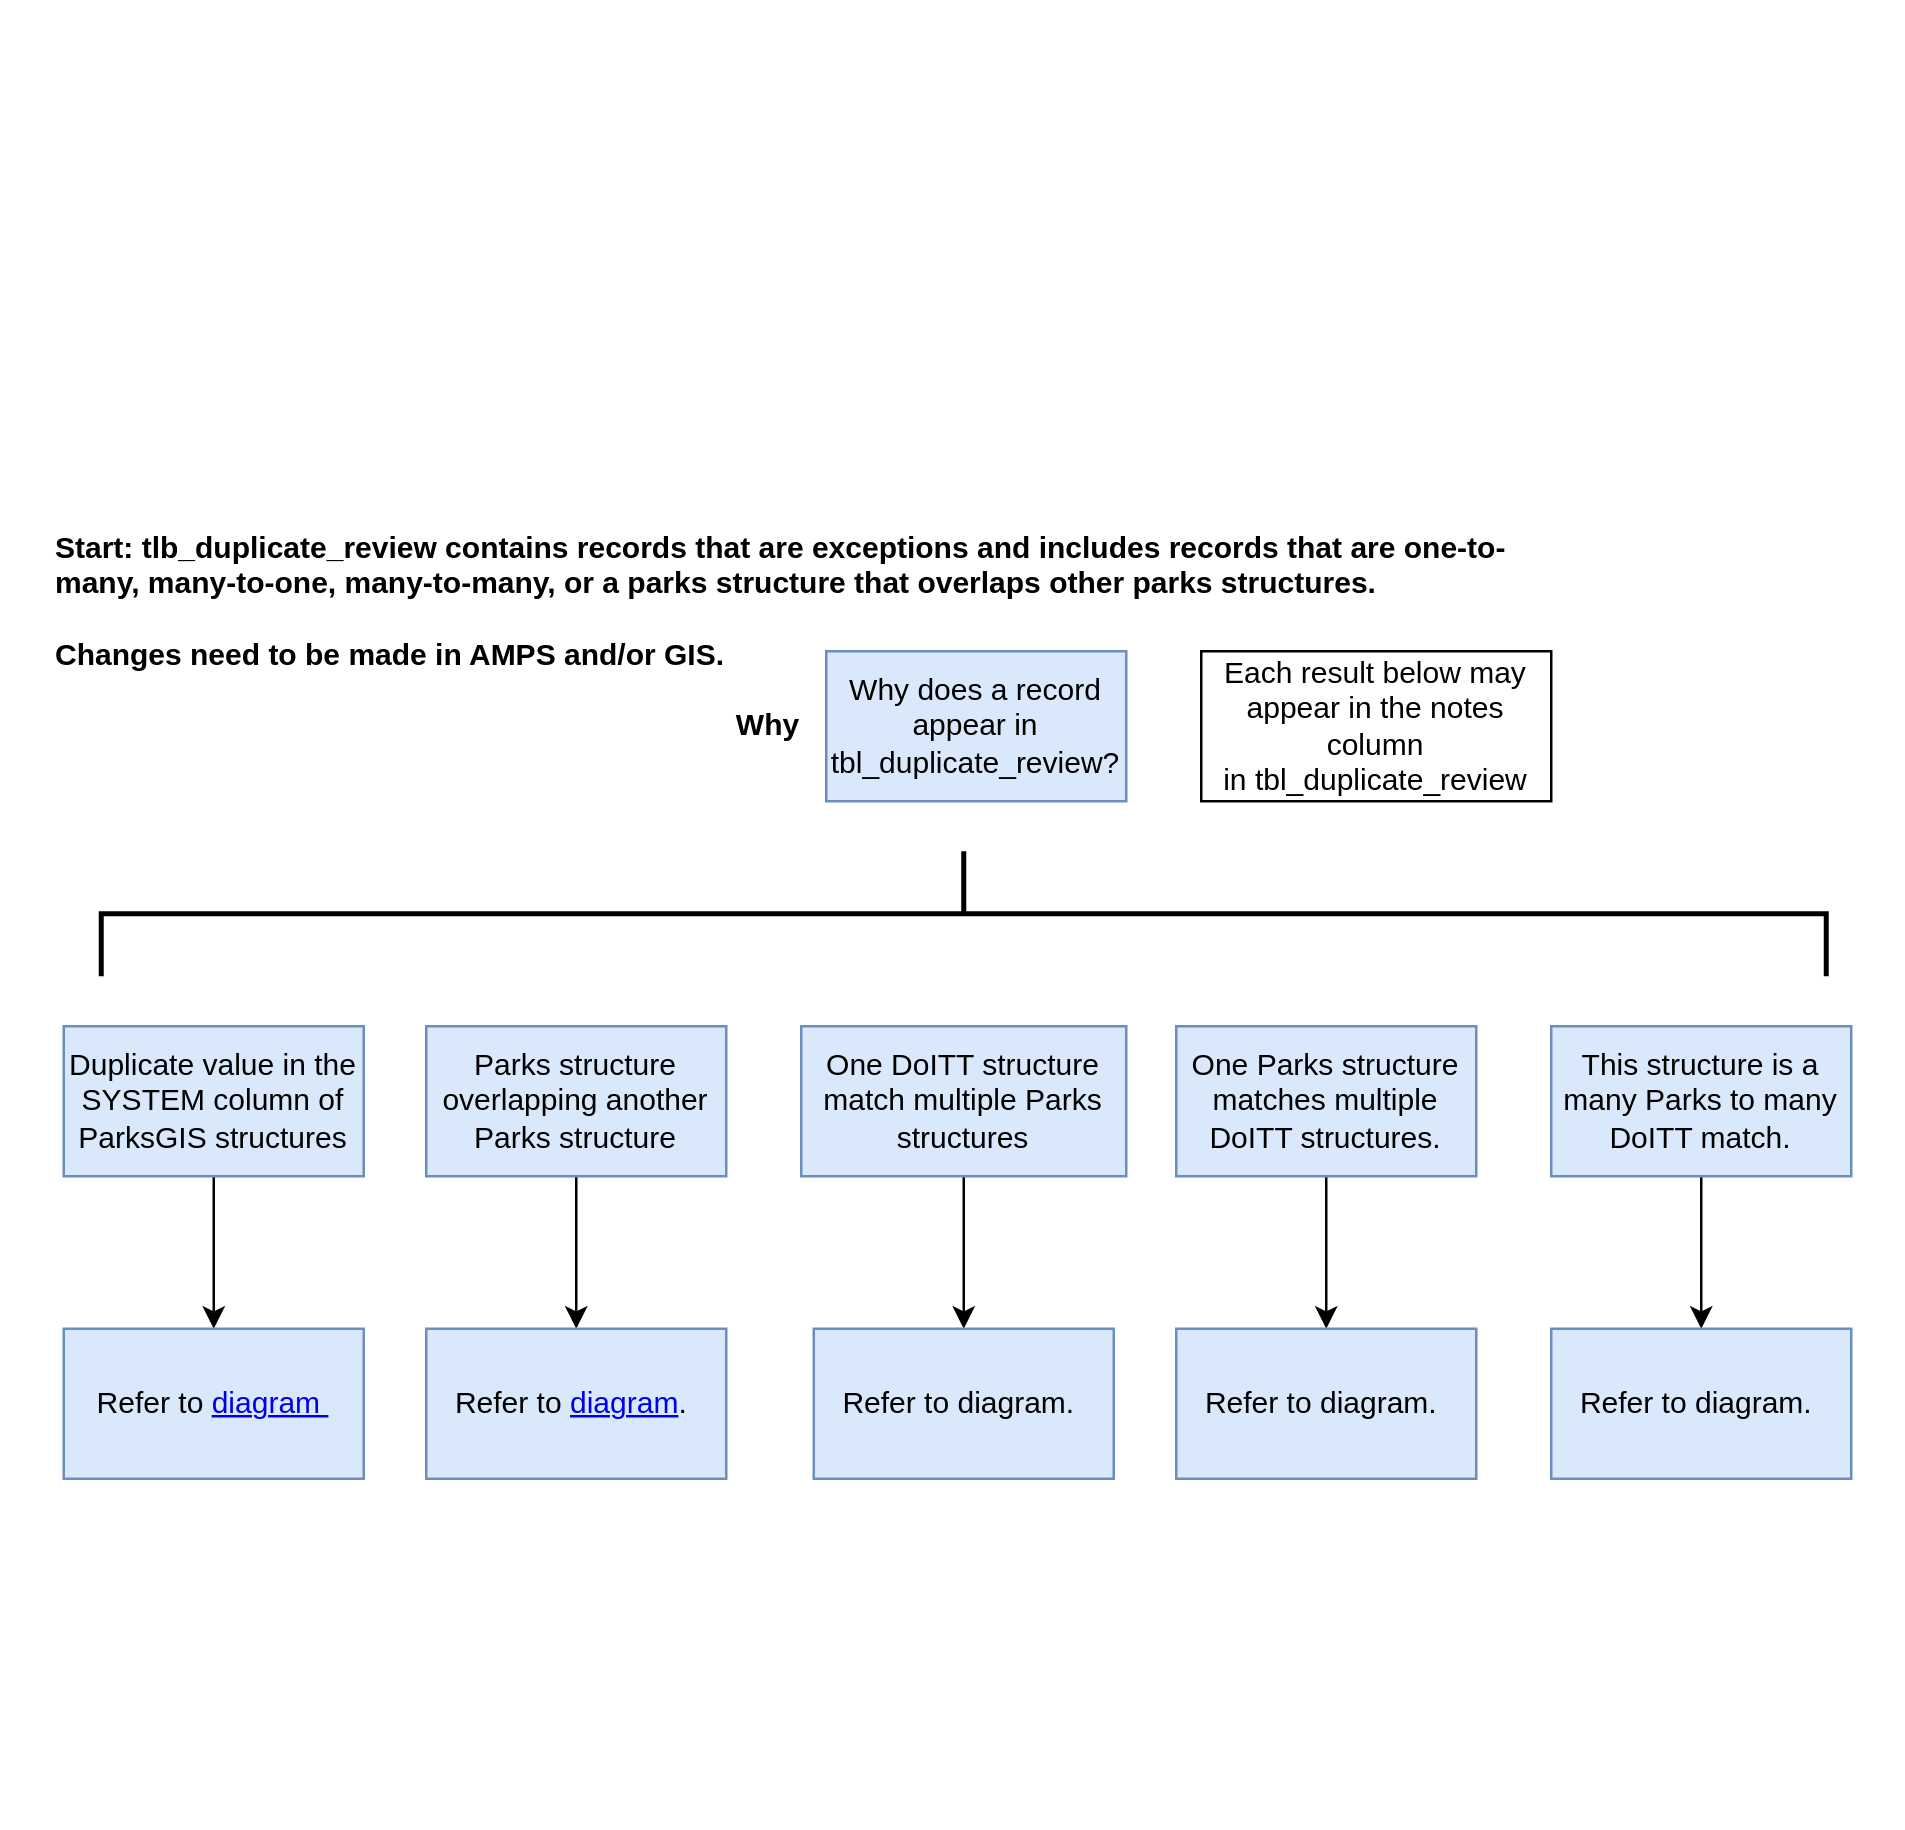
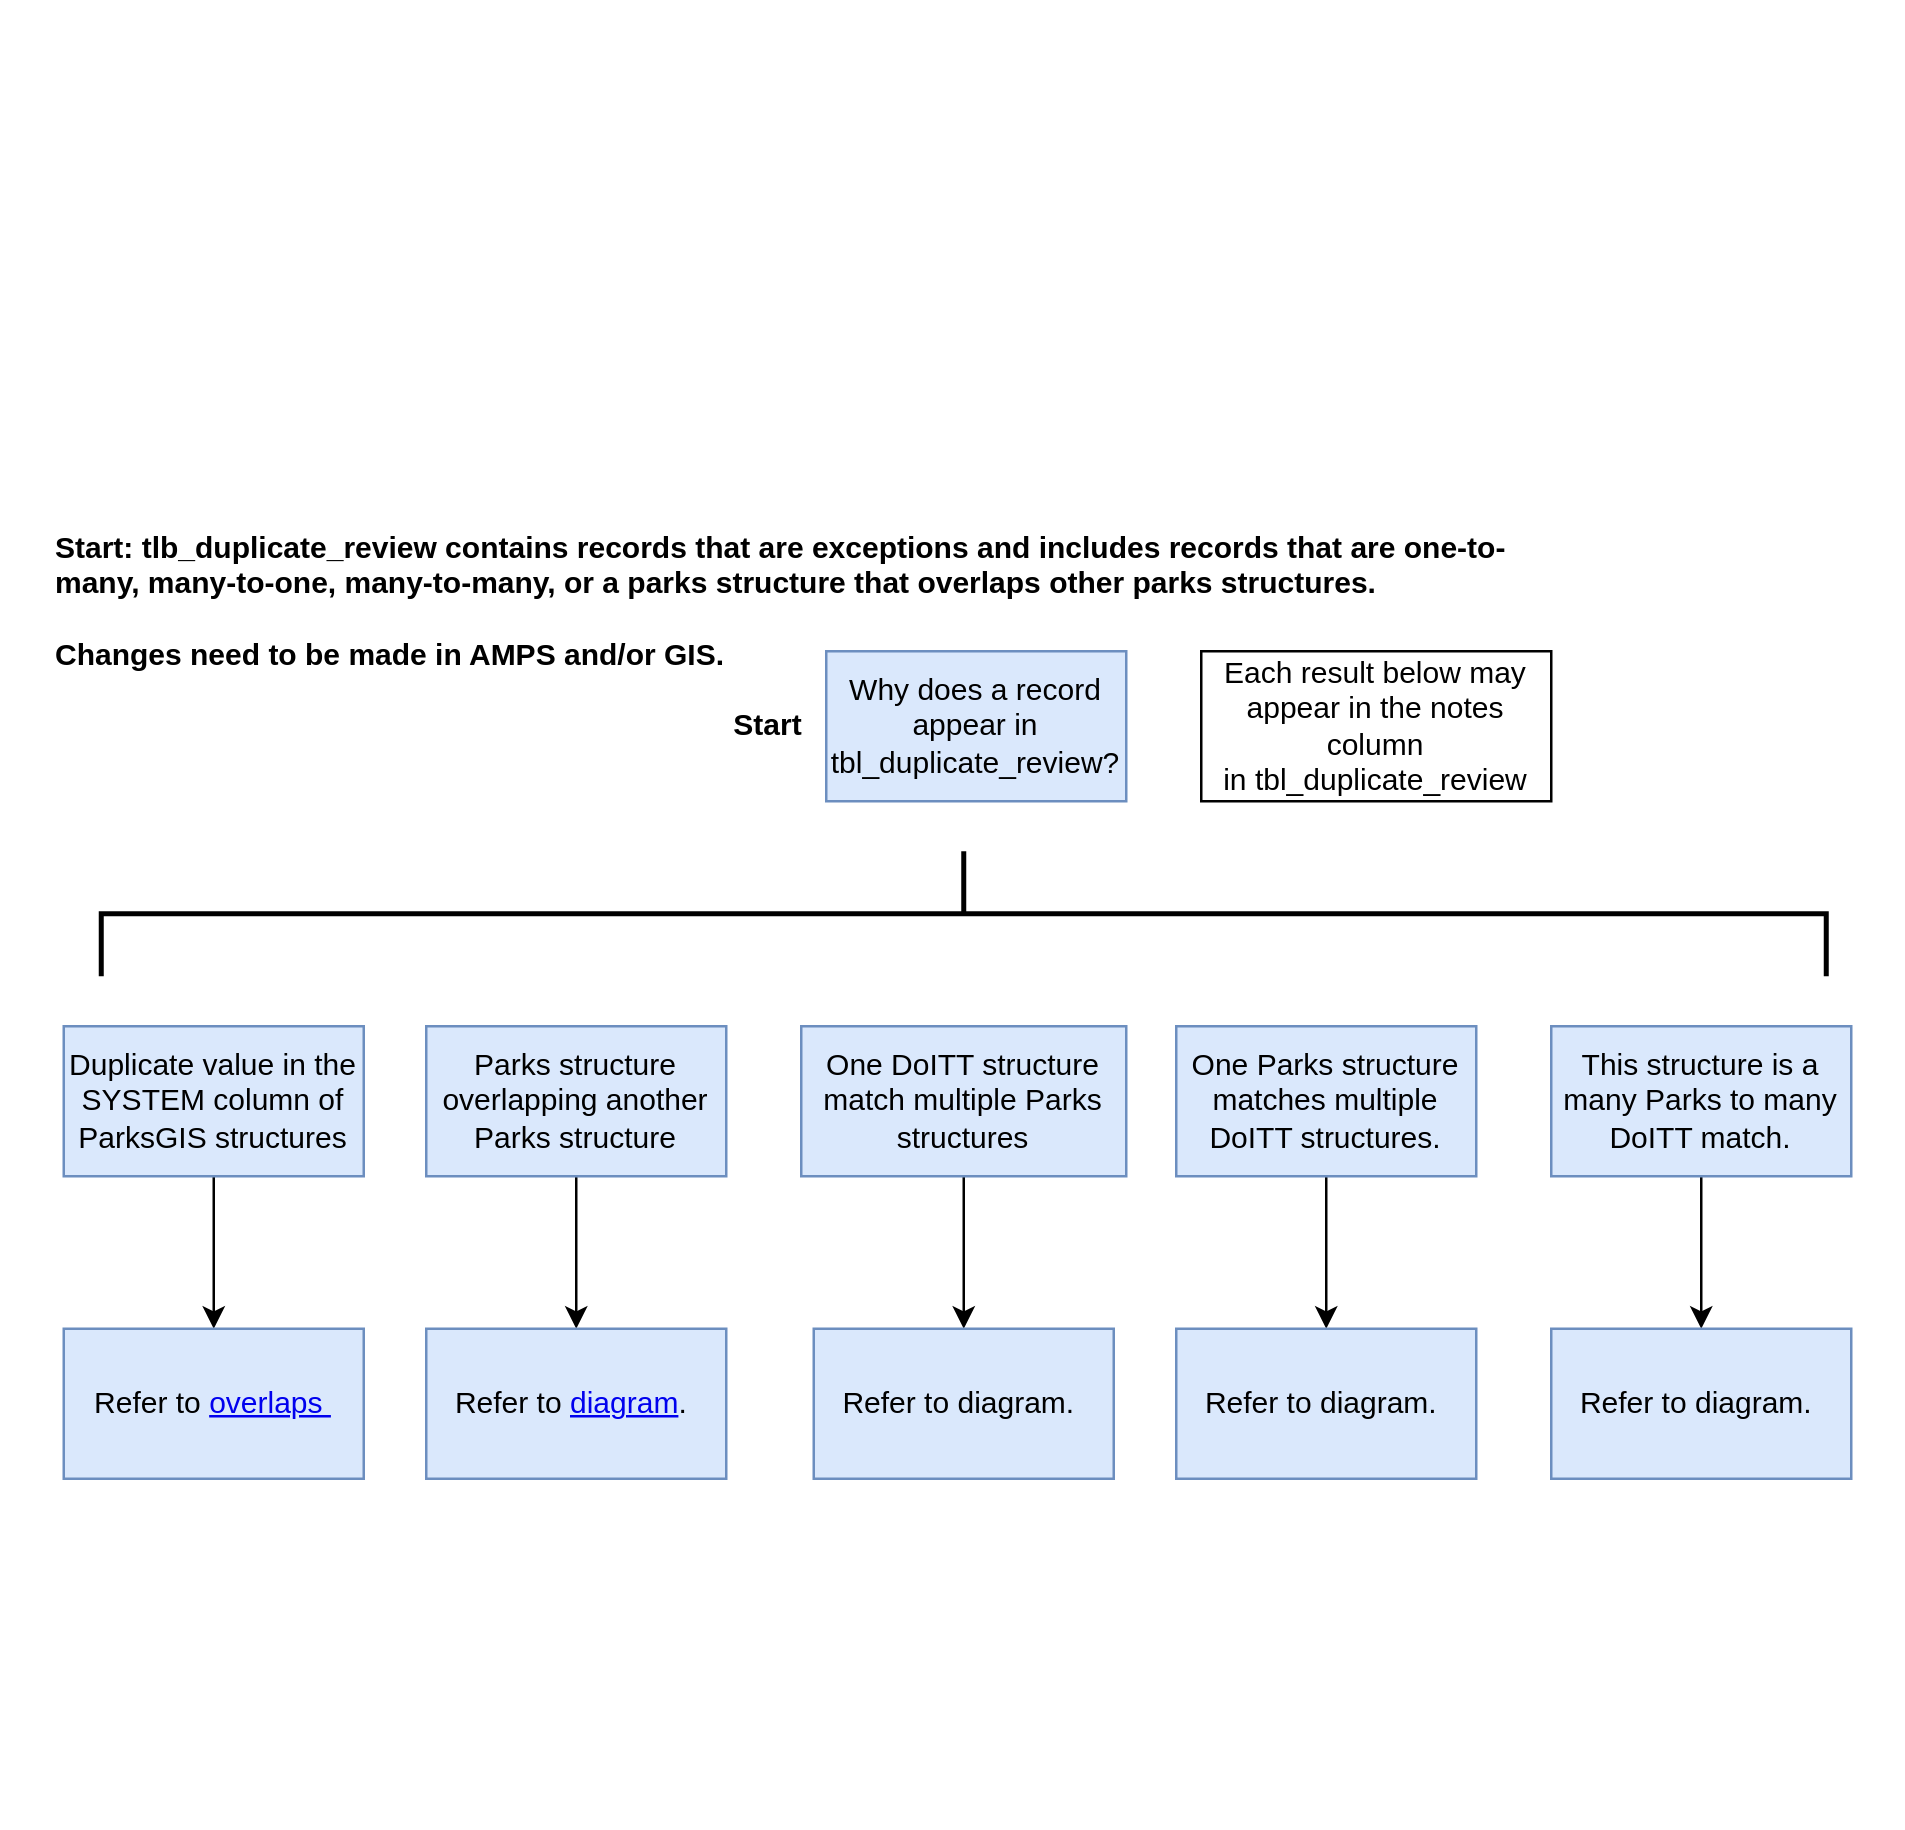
node "Why": label "Why" -> "Start"
node "Refer to diagram": label "Refer to diagram" -> "Refer to overlaps"
